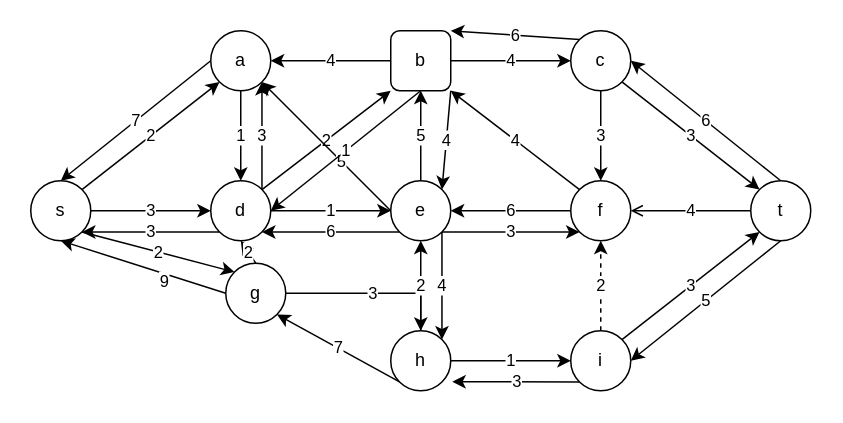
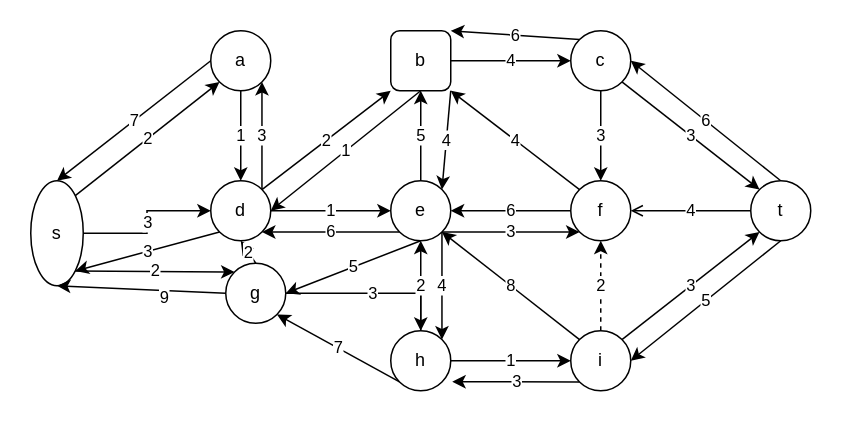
edge "b" -> "a": removed, label "4"
edge "e" -> "a": now "e" -> "g"
node "s": size 60x60 -> 53x105
edge "i" -> "e": added, label "8"
